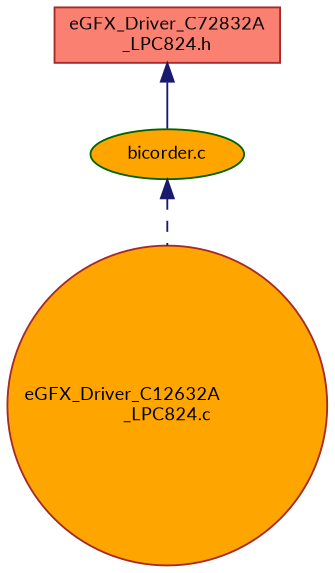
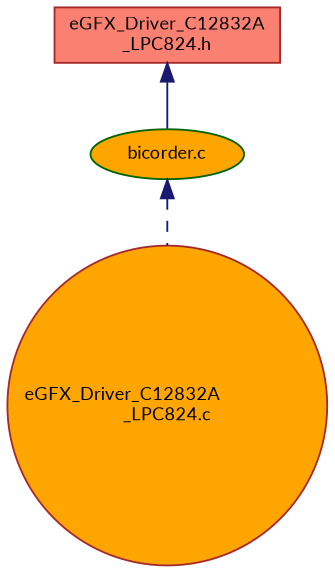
node "eGFX_Driver_C72832A _LPC824.h": label "eGFX_Driver_C72832A _LPC824.h" -> "eGFX_Driver_C12832A _LPC824.h"
node "eGFX_Driver_C12632A _LPC824.c": label "eGFX_Driver_C12632A _LPC824.c" -> "eGFX_Driver_C12832A _LPC824.c"
